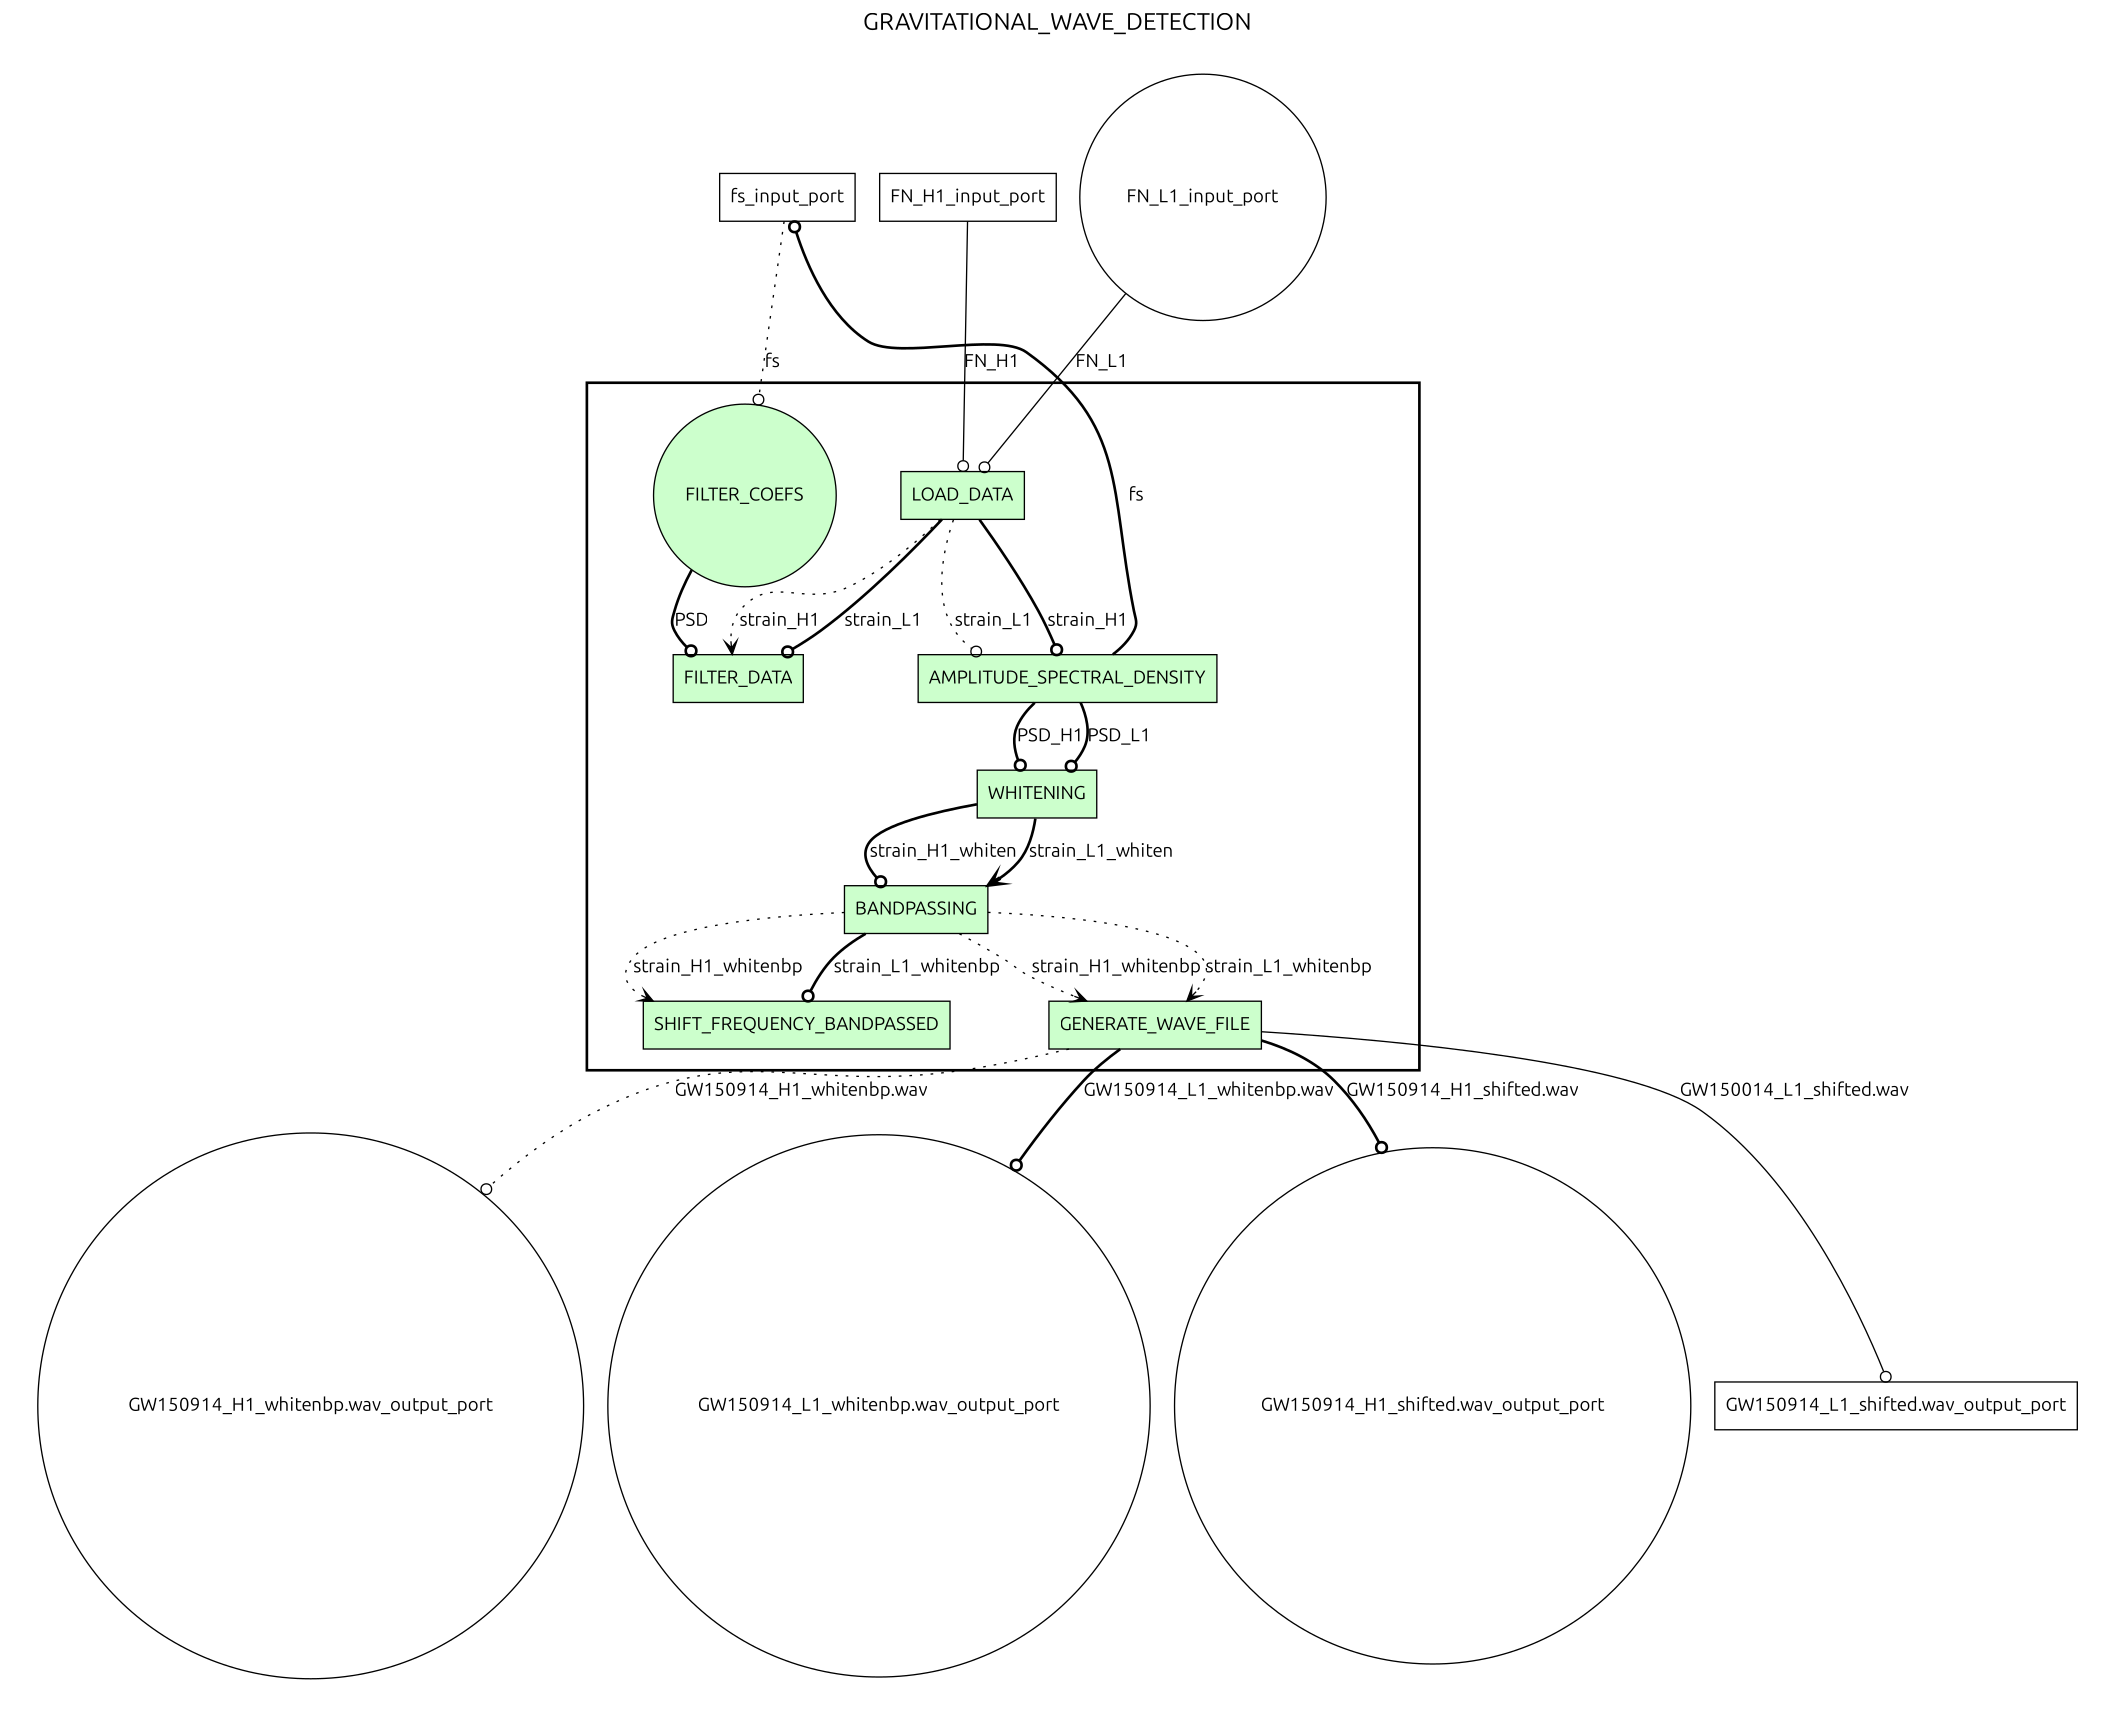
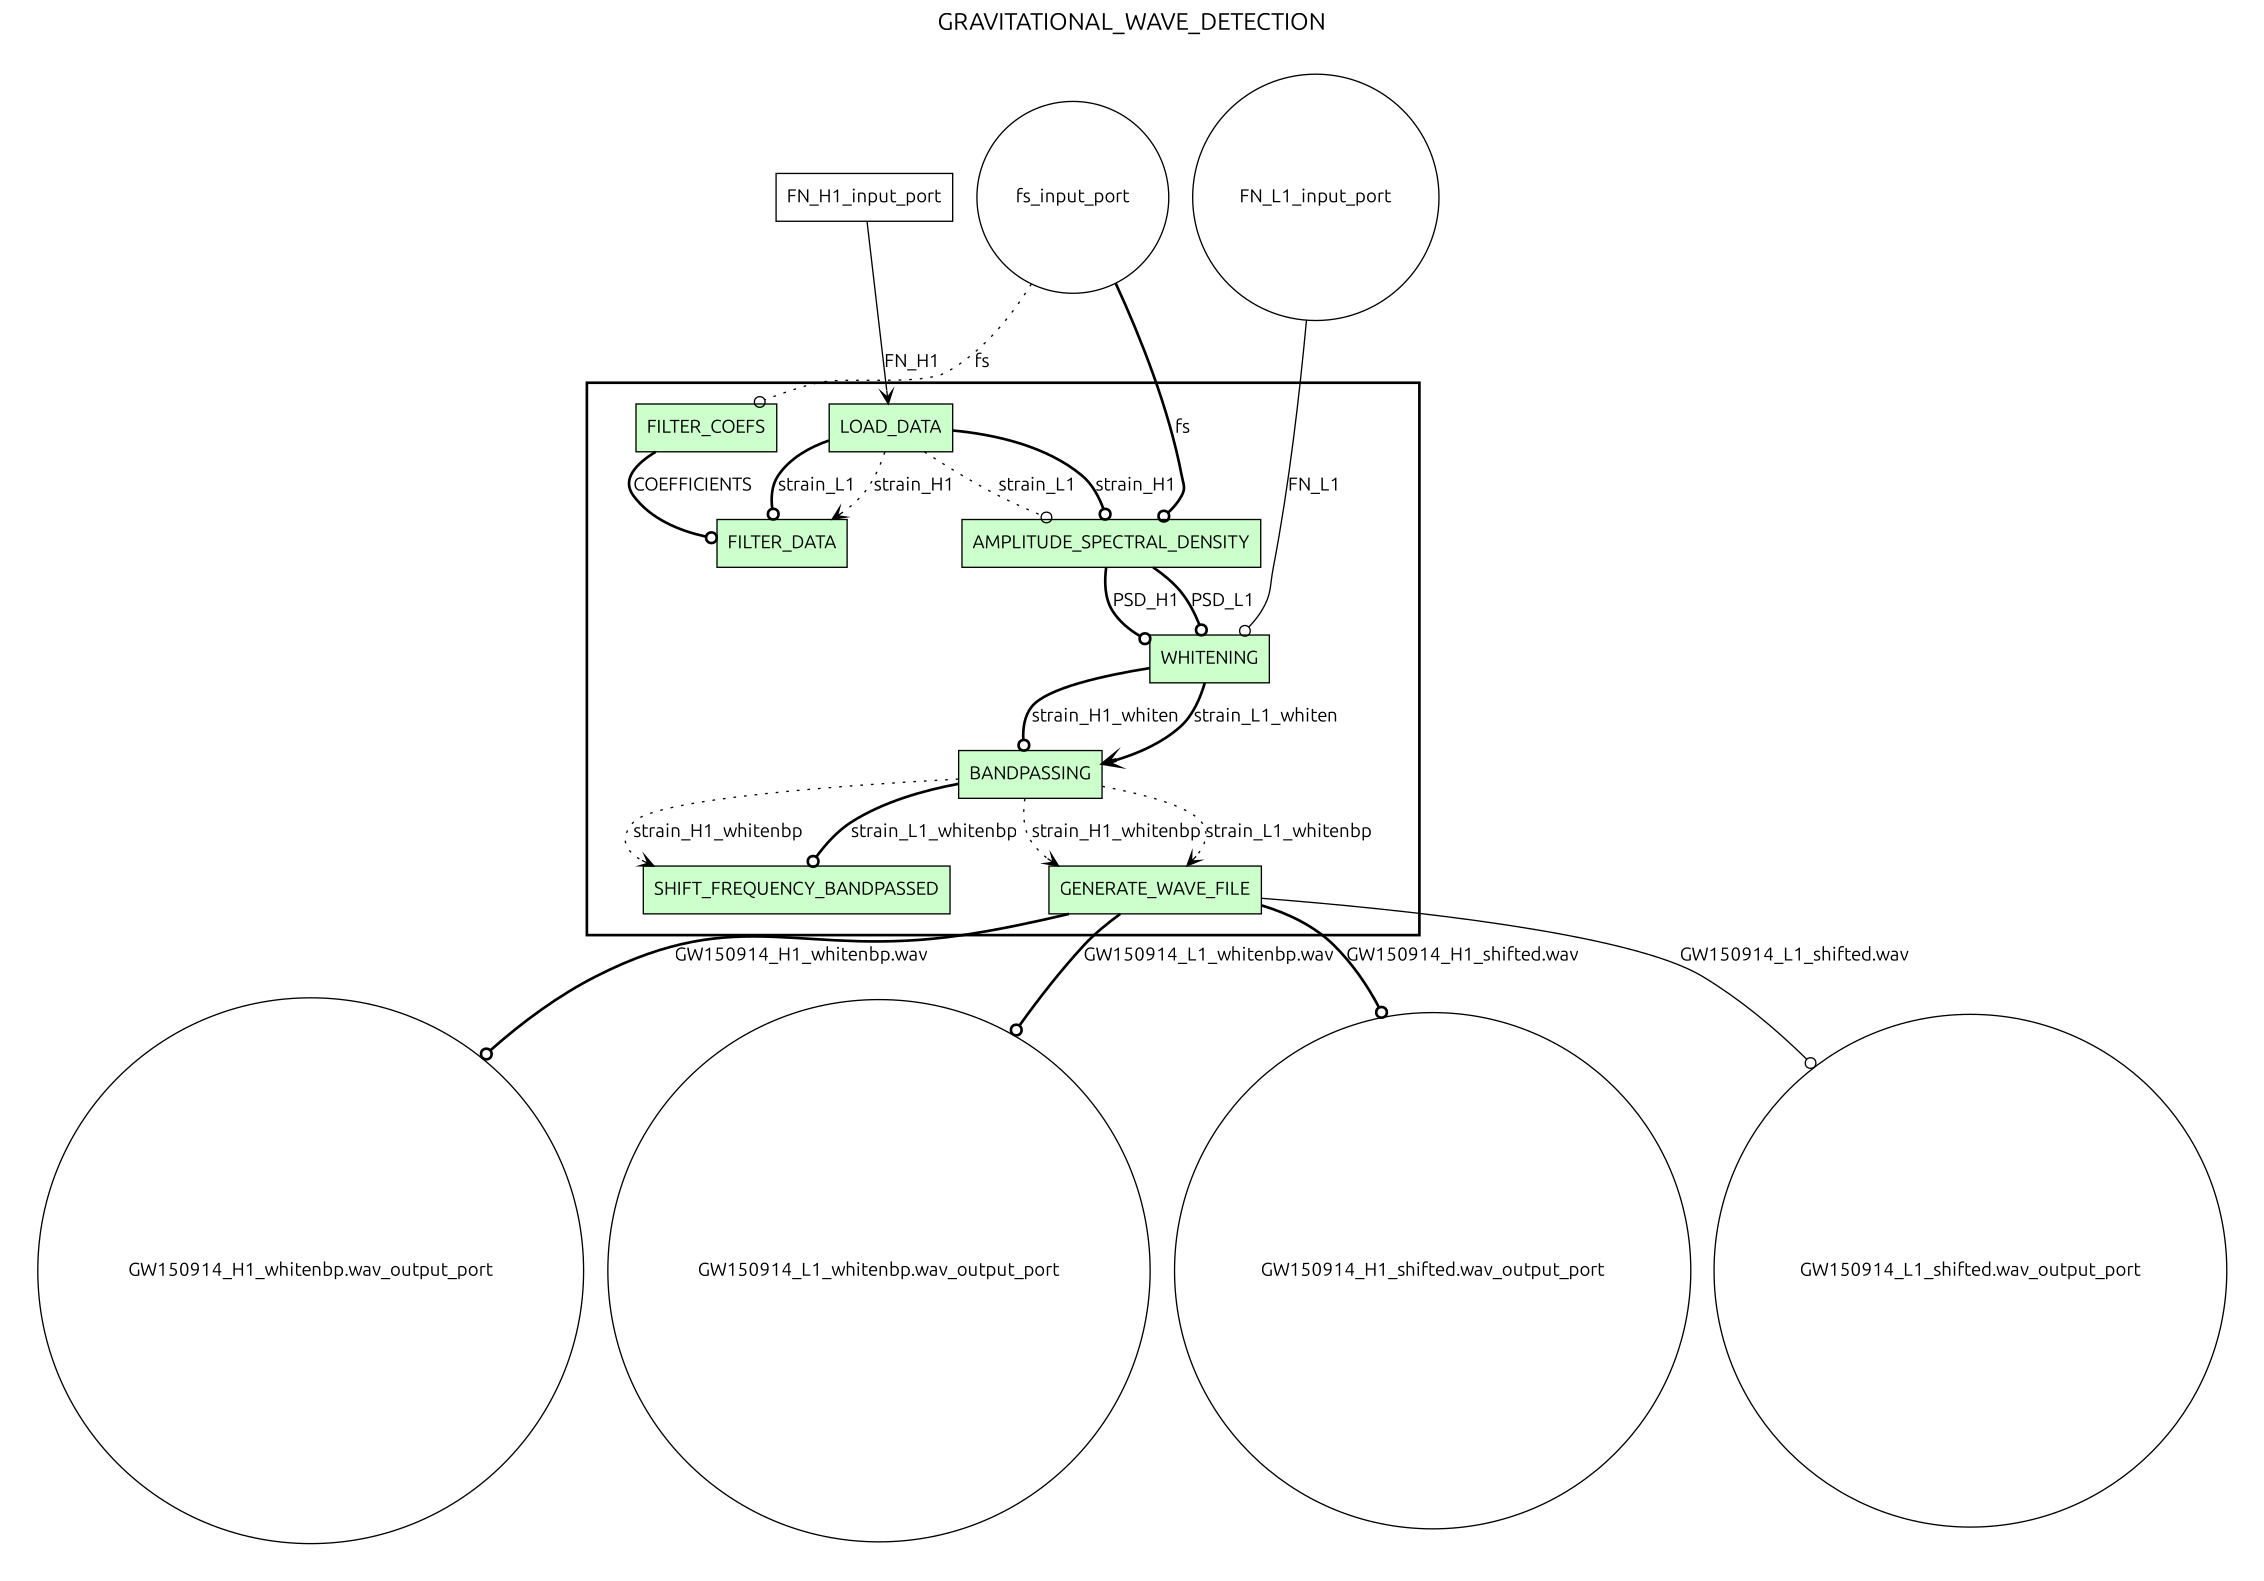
node "fs_input_port": shape box -> circle
edge "FN_H1_input_port" -> "LOAD_DATA": arrowhead odot -> vee
edge "AMPLITUDE_SPECTRAL_DENSITY" -> "fs_input_port": reversed
edge "FN_L1_input_port" -> "LOAD_DATA": now "FN_L1_input_port" -> "WHITENING"
node "FILTER_COEFS": shape circle -> box
edge "FILTER_COEFS" -> "FILTER_DATA": label "PSD" -> "COEFFICIENTS"
edge "GENERATE_WAVE_FILE" -> "GW150914_H1_whitenbp.wav_output_port": style dotted -> bold
edge "GENERATE_WAVE_FILE" -> "GW150914_L1_shifted.wav_output_port": label "GW150014_L1_shifted.wav" -> "GW150914_L1_shifted.wav"
node "GW150914_L1_shifted.wav_output_port": shape box -> circle
